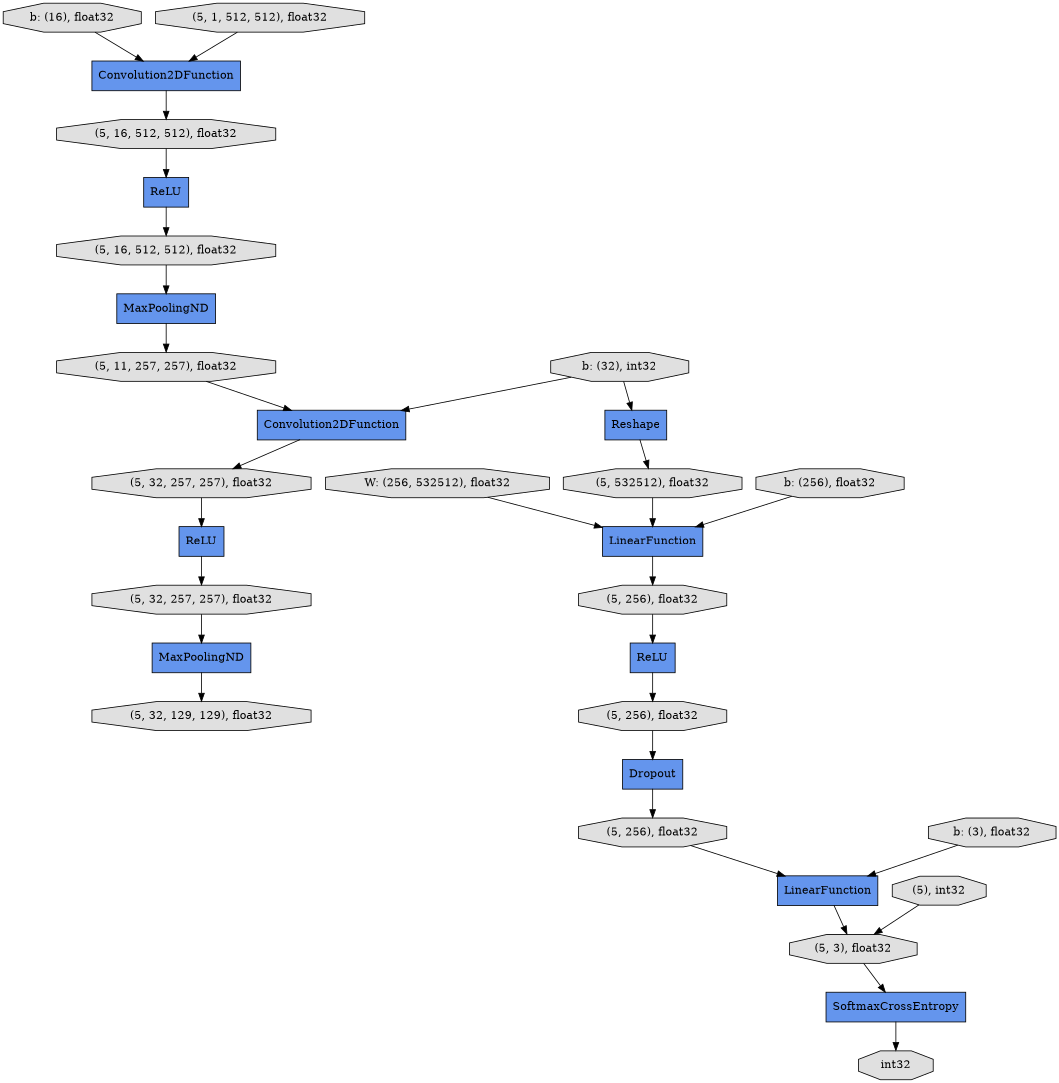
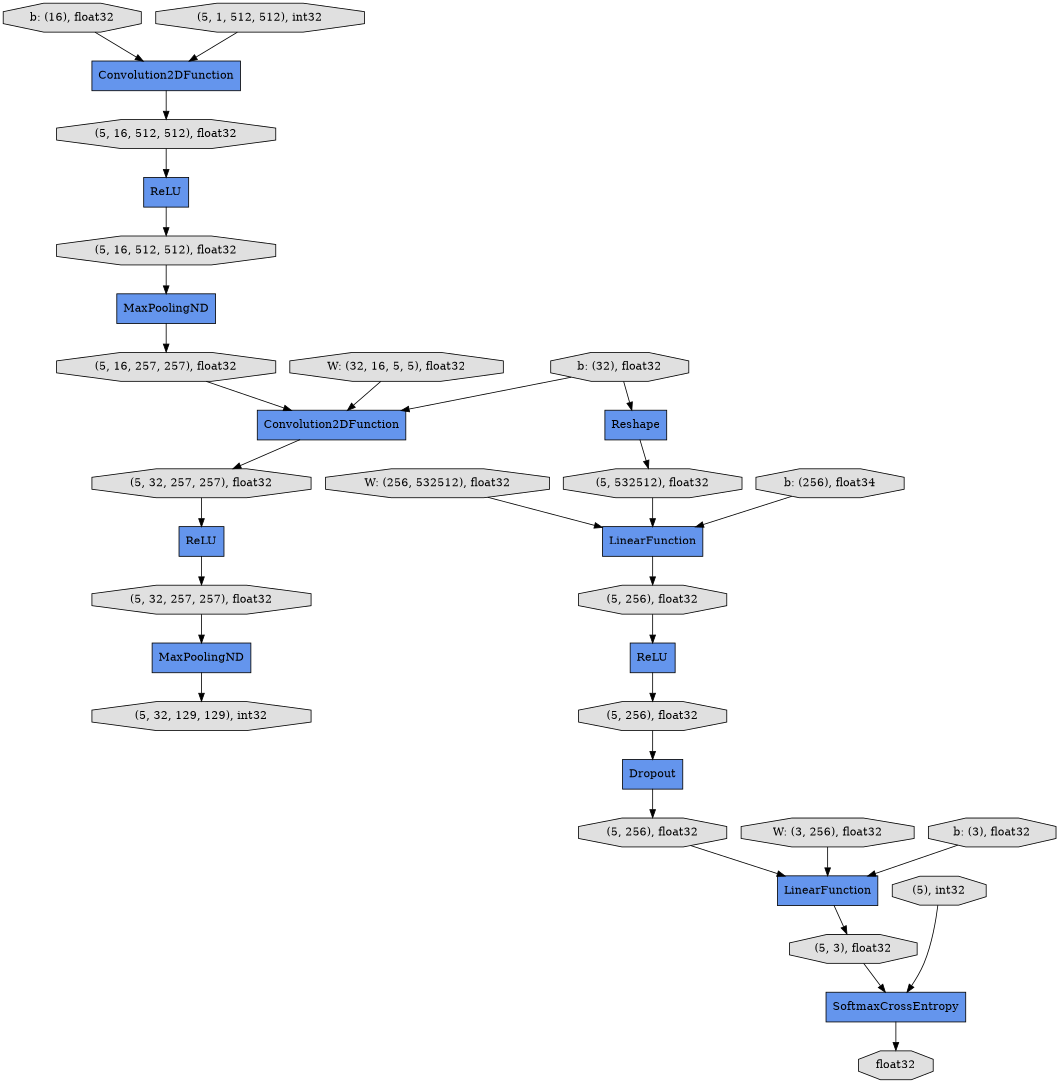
node "(5, 1, 512, 512), float32": label "(5, 1, 512, 512), float32" -> "(5, 1, 512, 512), int32"
node "(5, 11, 257, 257), float32": label "(5, 11, 257, 257), float32" -> "(5, 16, 257, 257), float32"
node "W: (32, 16, 5, 5), float32": added
node "b: (32), int32": label "b: (32), int32" -> "b: (32), float32"
node "b: (256), float32": label "b: (256), float32" -> "b: (256), float34"
node "(5, 32, 129, 129), float32": label "(5, 32, 129, 129), float32" -> "(5, 32, 129, 129), int32"
node "W: (3, 256), float32": added
edge "(5), int32" -> "(5, 3), float32": now "(5), int32" -> "SoftmaxCrossEntropy"
node "int32": label "int32" -> "float32"
